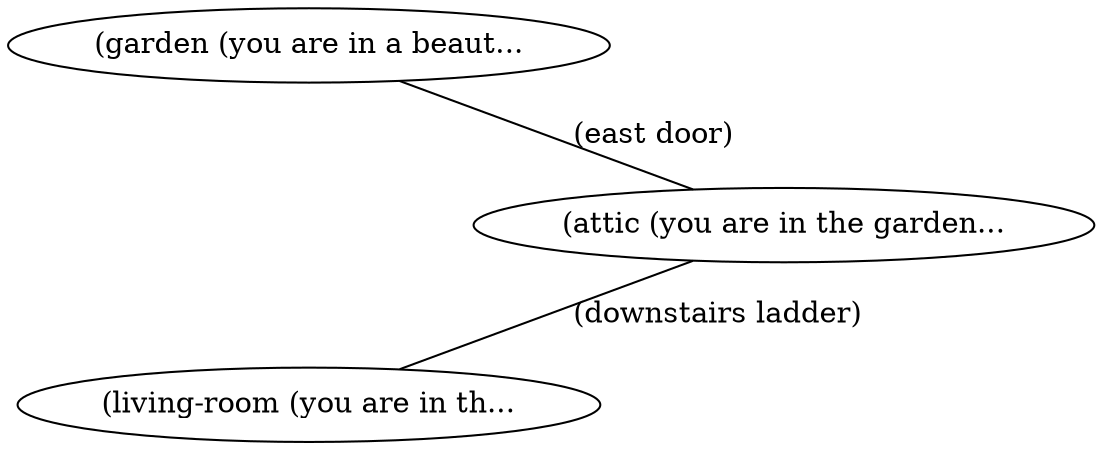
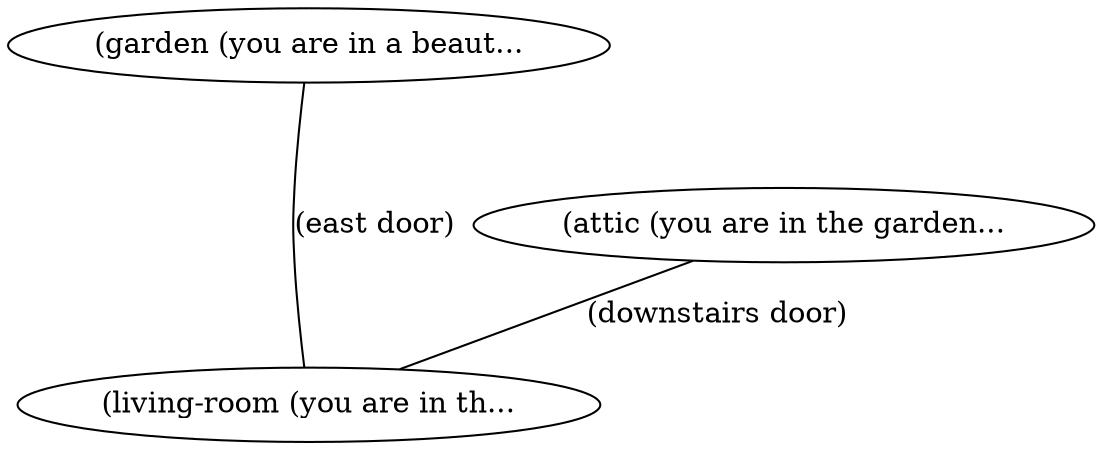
edge "(garden (you are in a beaut..." -- "(attic (you are in the garden...": now "(garden (you are in a beaut..." -- "(living-room (you are in th..."
edge "(attic (you are in the garden..." -- "(living-room (you are in th...": label "(downstairs ladder)" -> "(downstairs door)"
